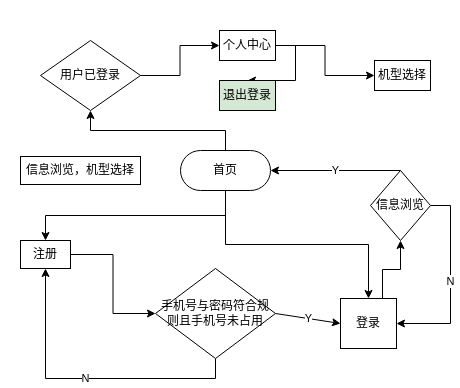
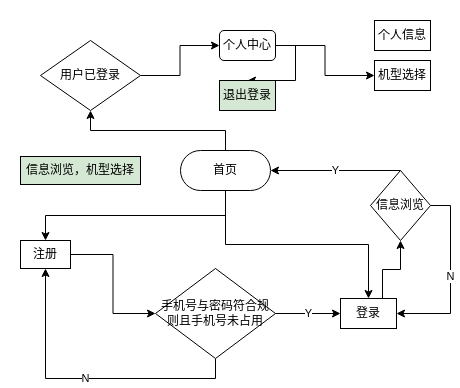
node "个人信息": added
node "个人中心": shape rectangle -> rounded rectangle
node "信息浏览，机型选择": fillcolor #ffffff -> #d5e8d4
node "登录": size 56x50 -> 56x30
